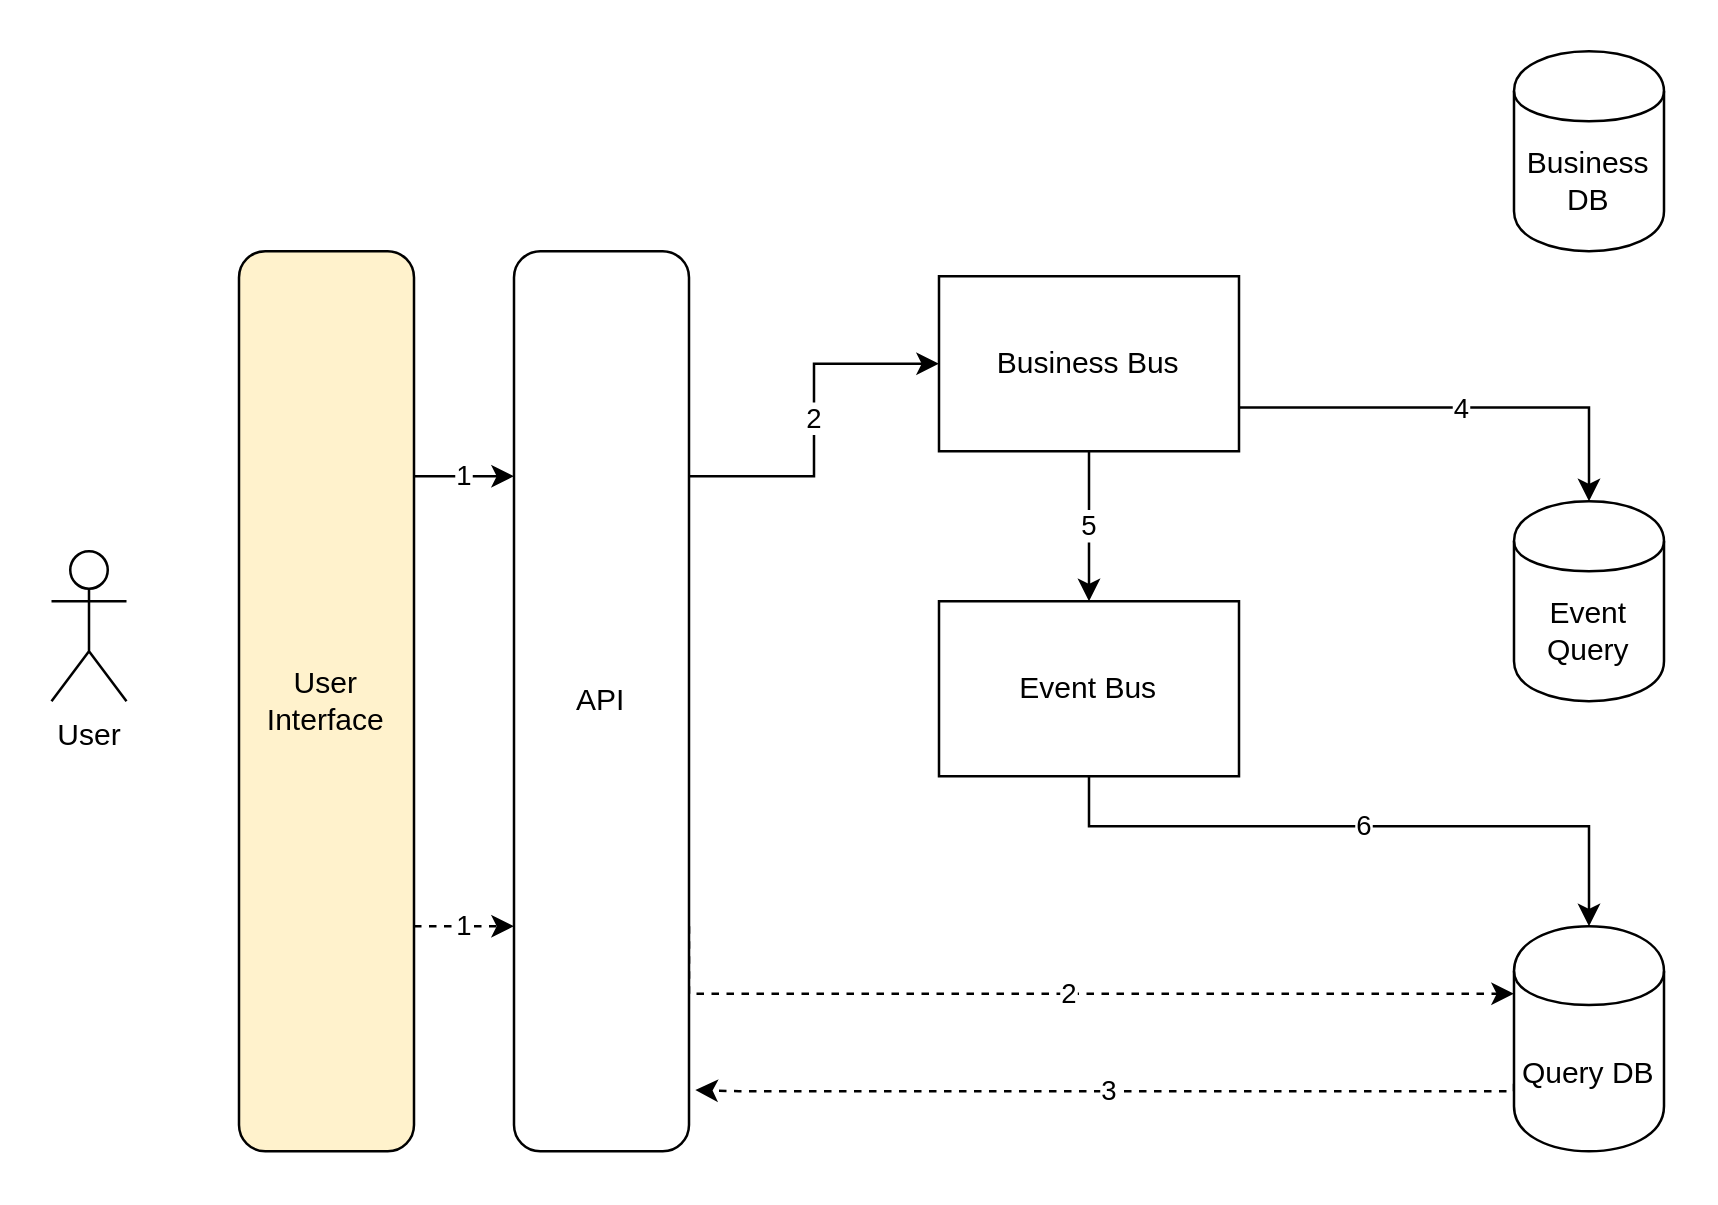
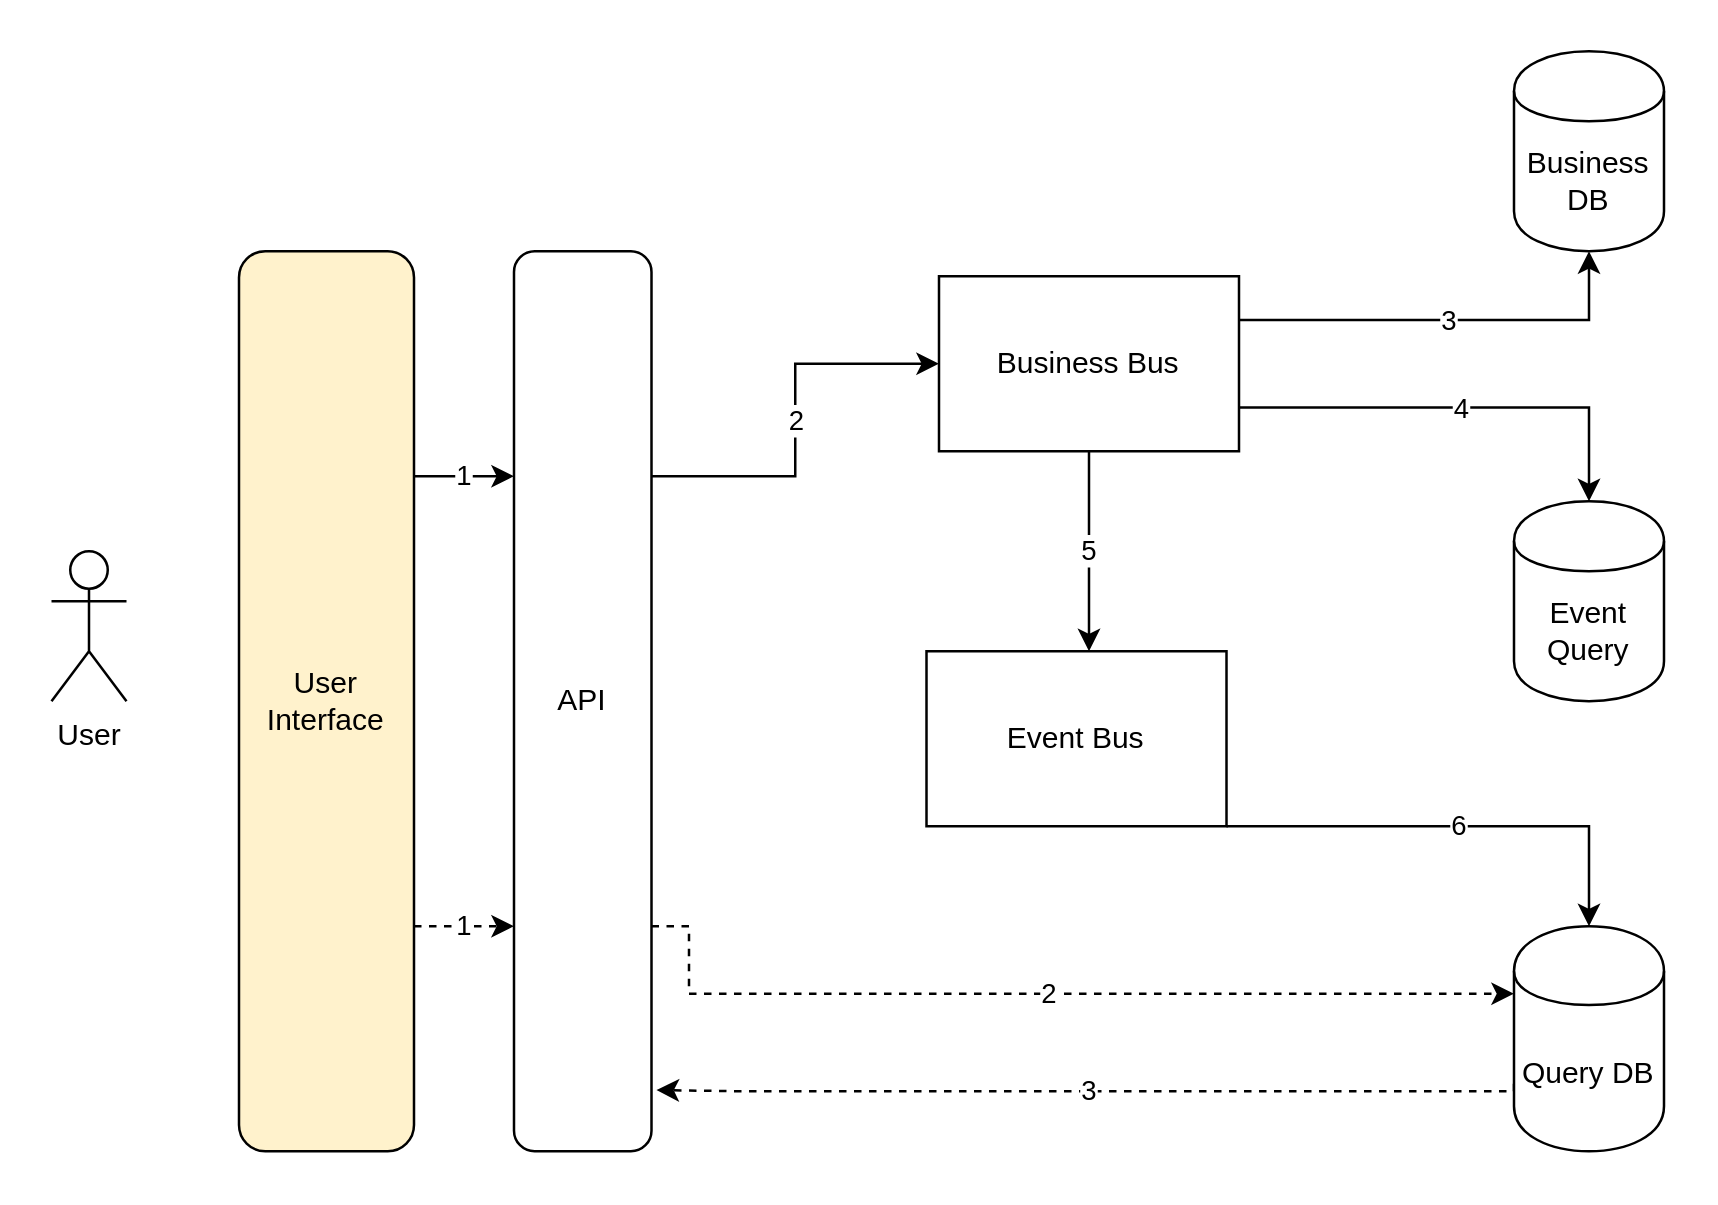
edge "Business Bus" -> "Business DB": added, label "3"
node "Event Bus": moved (1089, 689) -> (1076, 739)
node "API": size 175x900 -> 138x900
